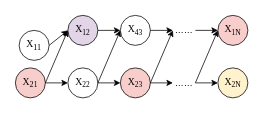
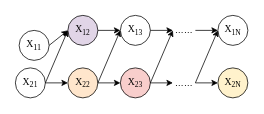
node "X43": label "X43" -> "X13"
node "X1N": fillcolor #f8cecc -> #ffffff
node "X21": fillcolor #f8cecc -> #ffffff
node "X22": fillcolor #ffffff -> #ffe6cc
